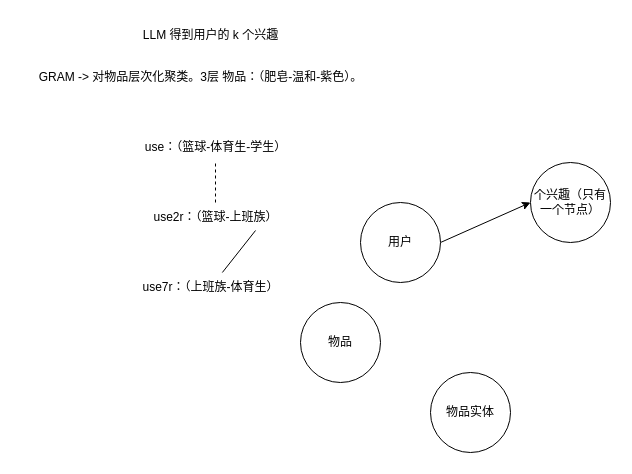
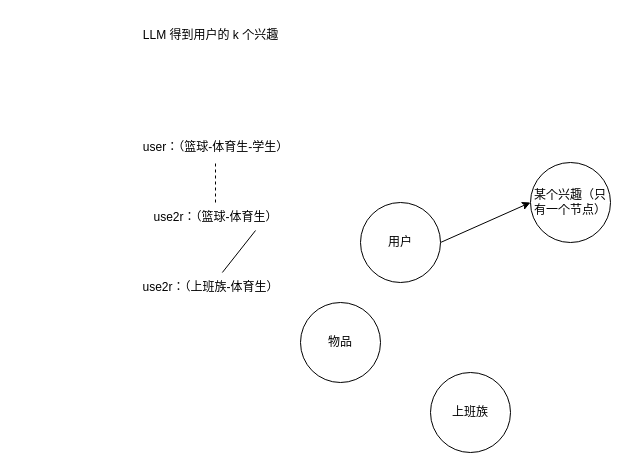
node "GRAM -> 对物品层次化聚类。3层 物品：（肥皂-温和-紫色）。": removed
node "use：（篮球-体育生-学生）": label "use：（篮球-体育生-学生）" -> "user：（篮球-体育生-学生）"
node "个兴趣（只有一个节点）": label "个兴趣（只有一个节点）" -> "某个兴趣（只有一个节点）"
node "use2r：（篮球-上班族）": label "use2r：（篮球-上班族）" -> "use2r：（篮球-体育生）"
node "use7r：（上班族-体育生）": label "use7r：（上班族-体育生）" -> "use2r：（上班族-体育生）"
node "物品实体": label "物品实体" -> "上班族"
